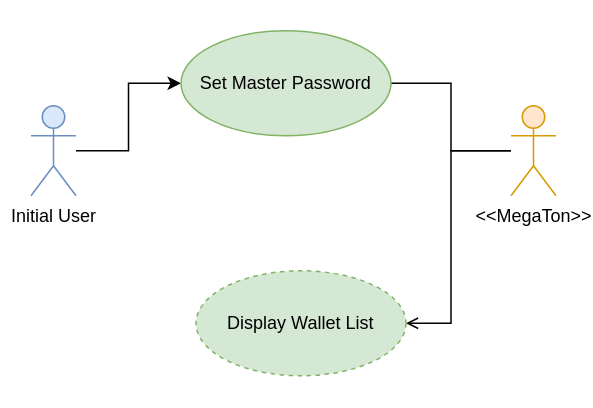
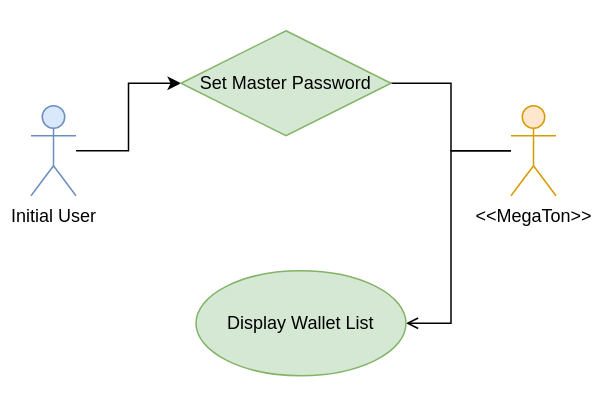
node "Set Master Password": shape ellipse -> diamond
node "Display Wallet List": style dashed -> solid
